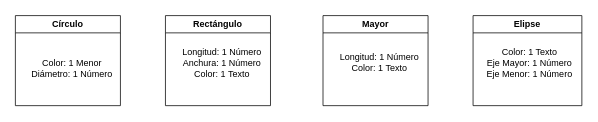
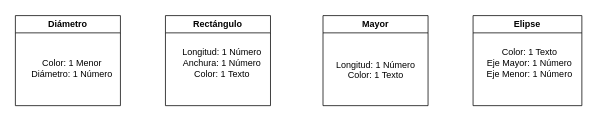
node "Círculo": label "Círculo" -> "Diámetro"
node "Longitud: 1 Número Color: 1 Texto": moved (379, 68) -> (375, 75)
